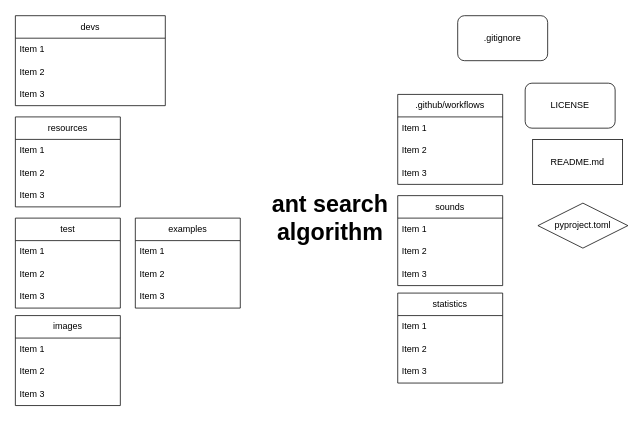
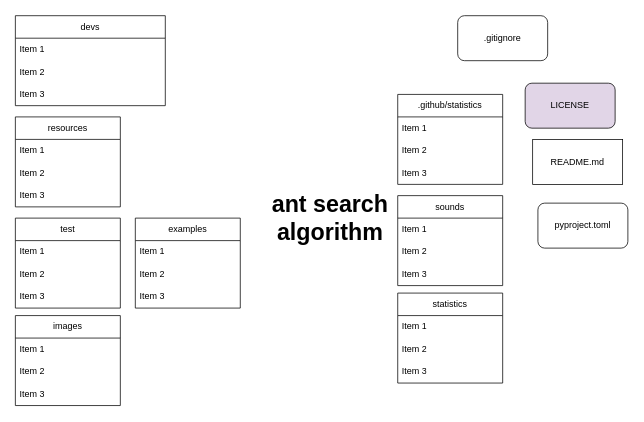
node ".github/workflows": label ".github/workflows" -> ".github/statistics"
node "LICENSE": fillcolor #ffffff -> #e1d5e7
node "pyproject.toml": shape diamond -> rounded rectangle
